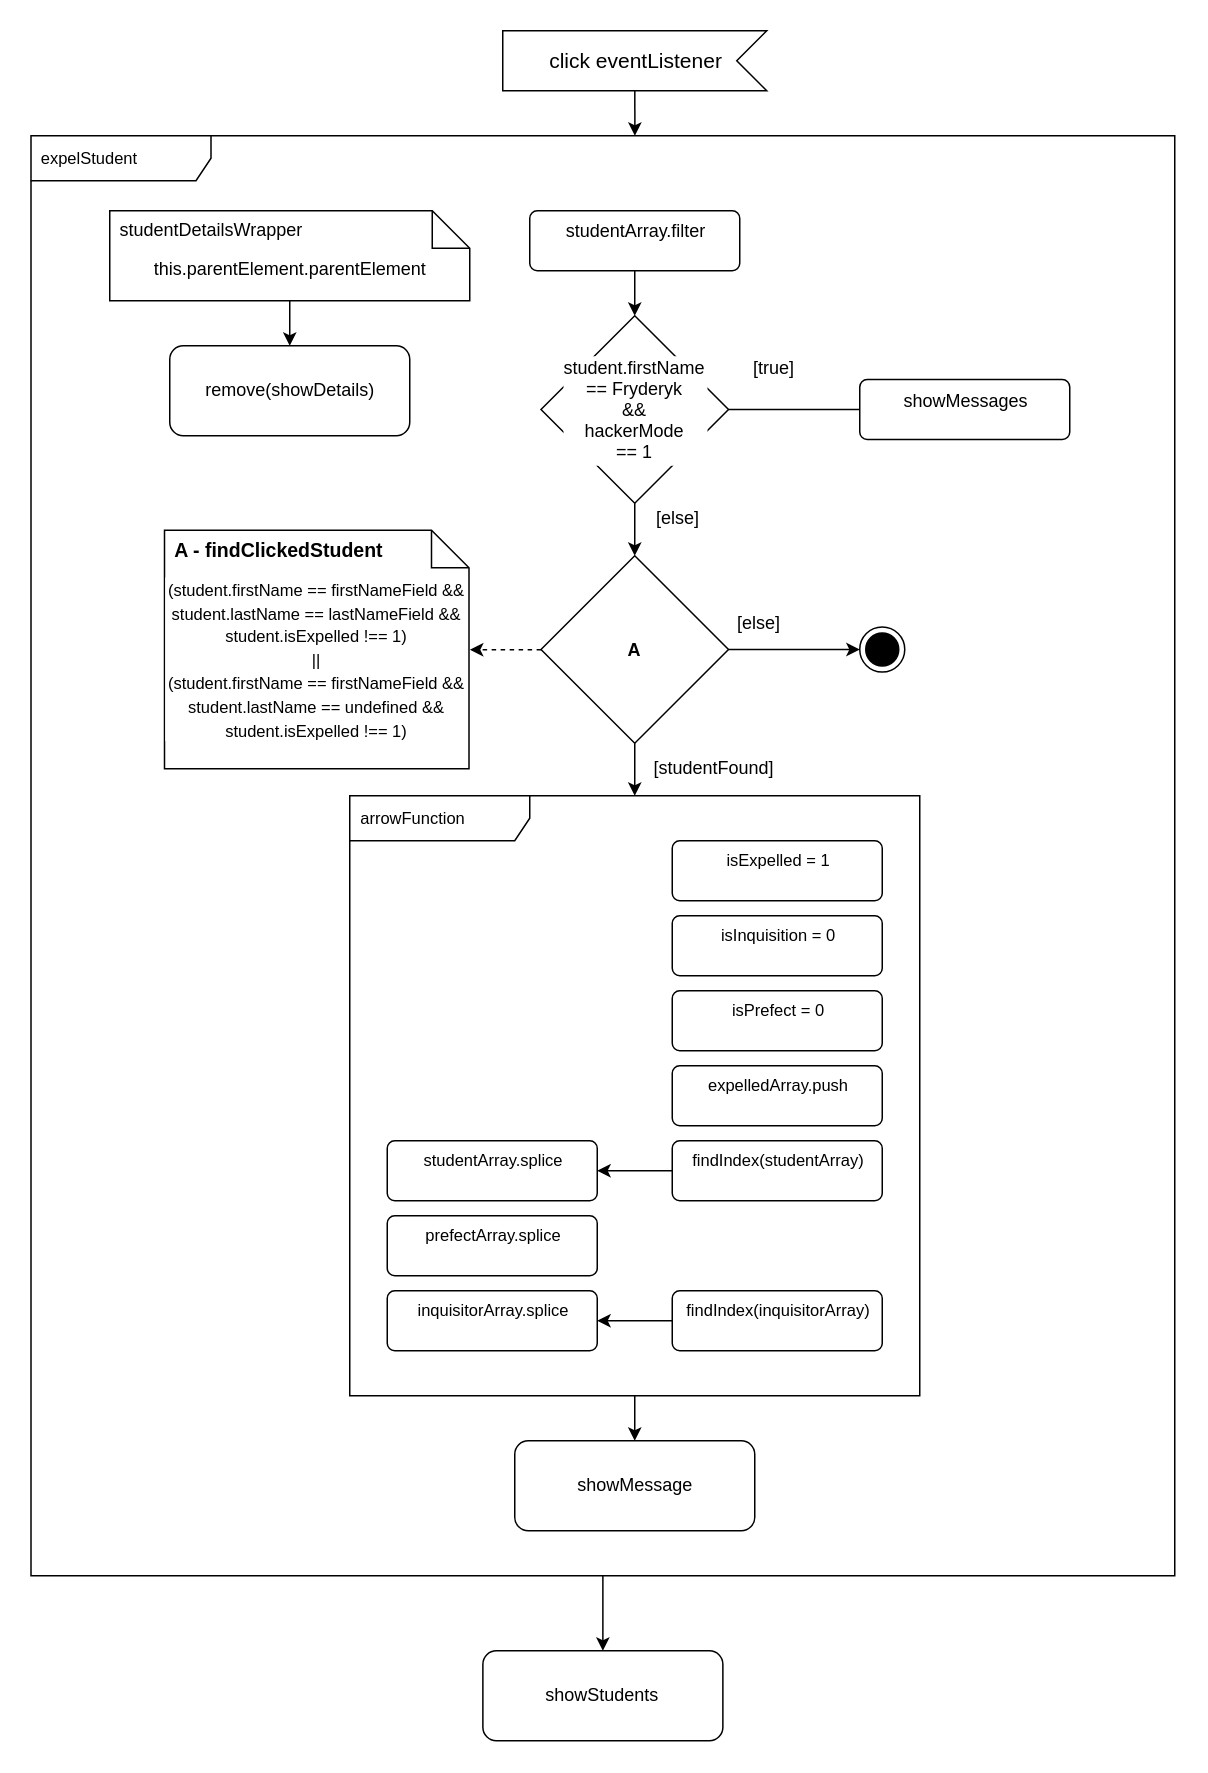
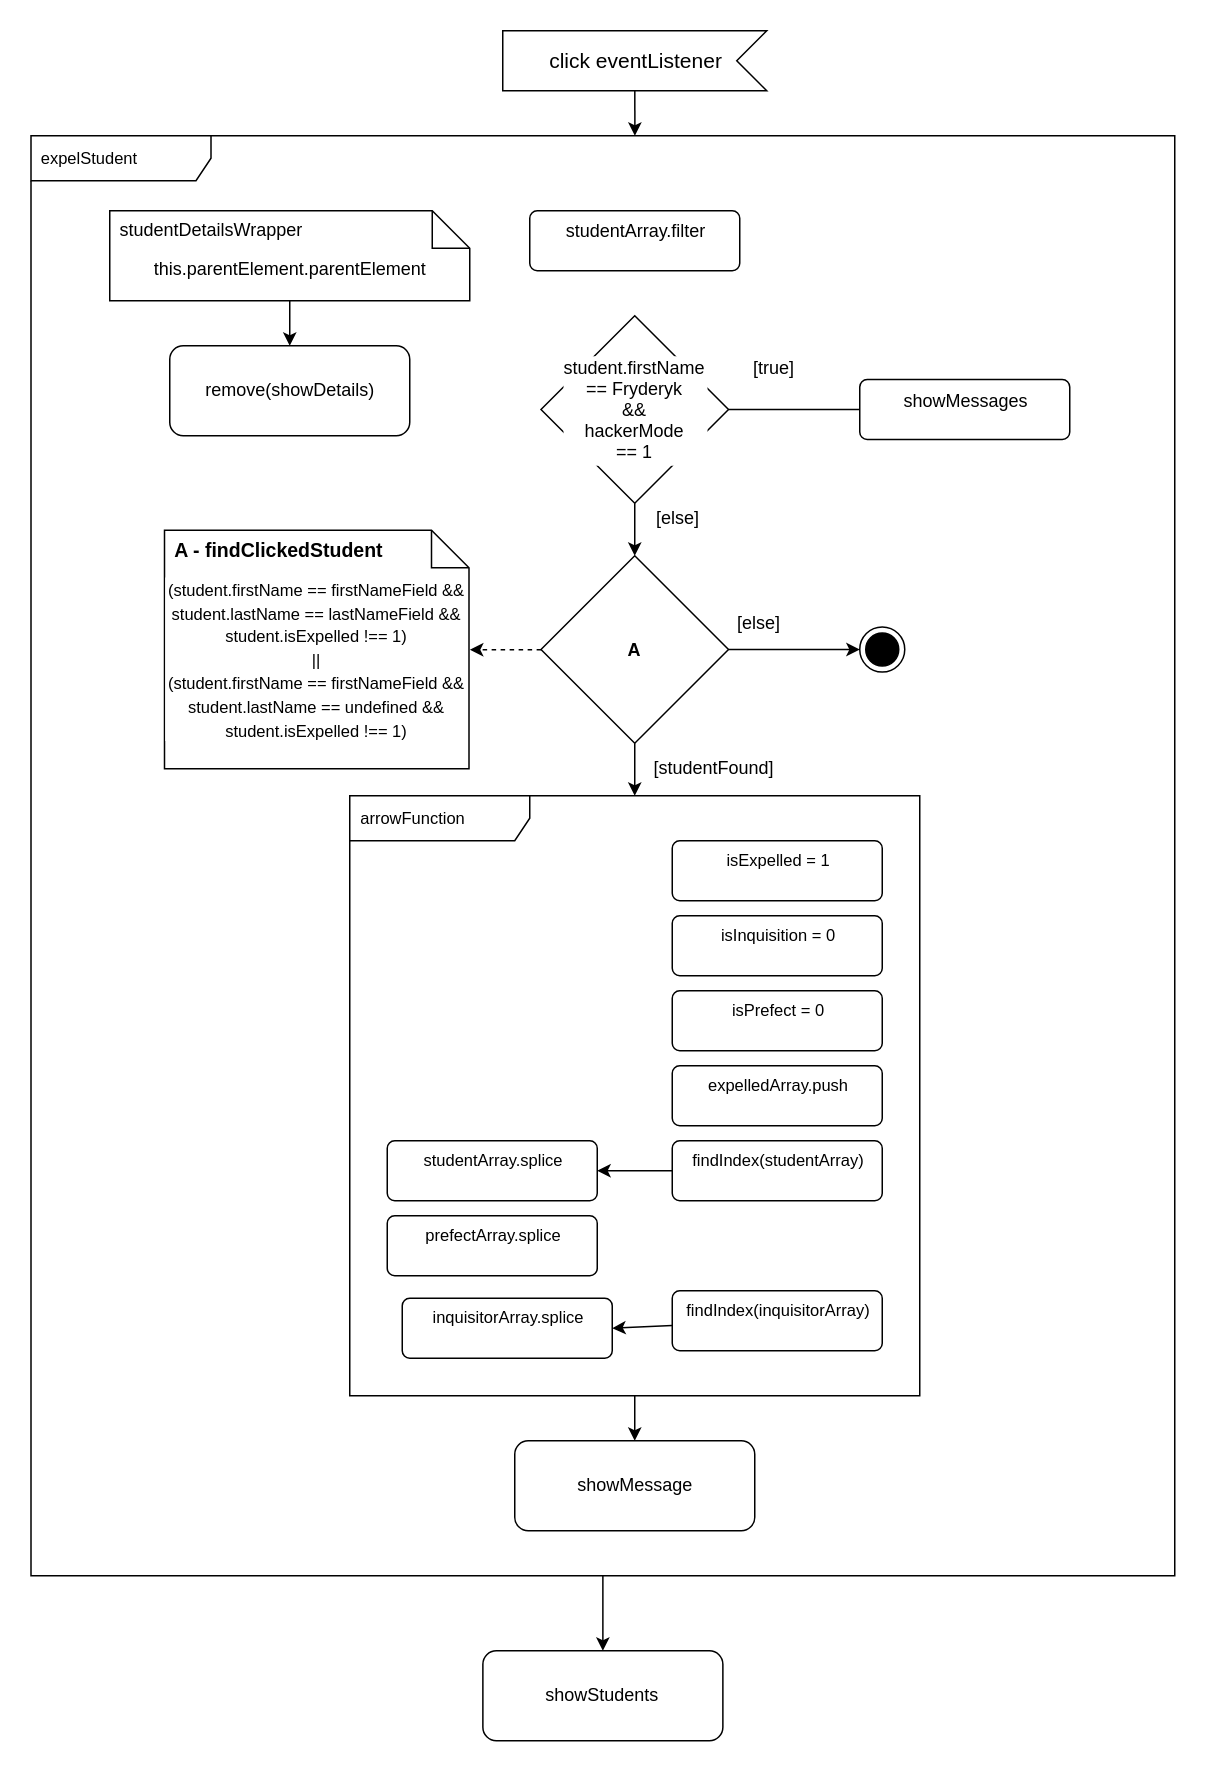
edge "studentArray.filter" -> "student.firstName == Fryderyk && hackerMode == 1": removed
node "inquisitorArray.splice": moved (492, 1321) -> (507, 1328)
